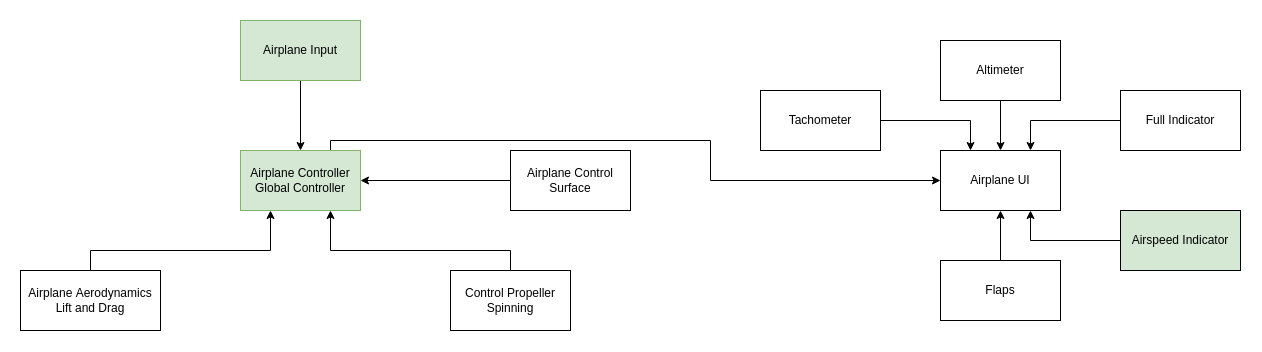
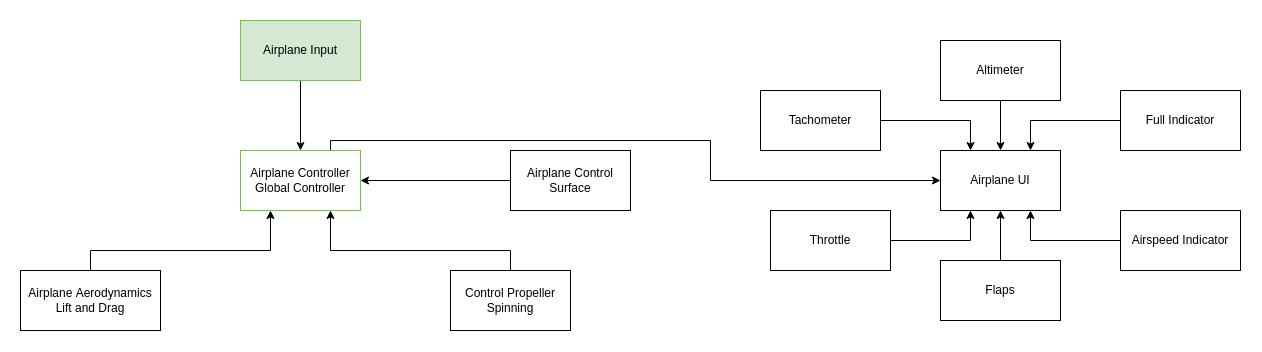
node "Airplane Controller Global Controller": fillcolor #d5e8d4 -> #ffffff
node "Throttle": added
edge "Throttle" -> "Airplane UI": added
node "Airspeed Indicator": fillcolor #d5e8d4 -> #ffffff
